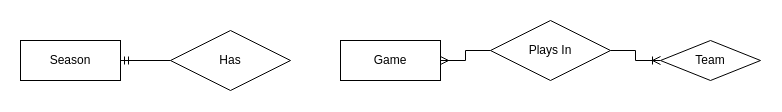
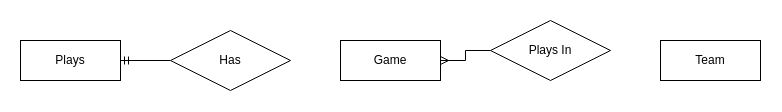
edge "Plays In" -> "Team": removed
node "Season": label "Season" -> "Plays"
node "Team": shape diamond -> rectangle
